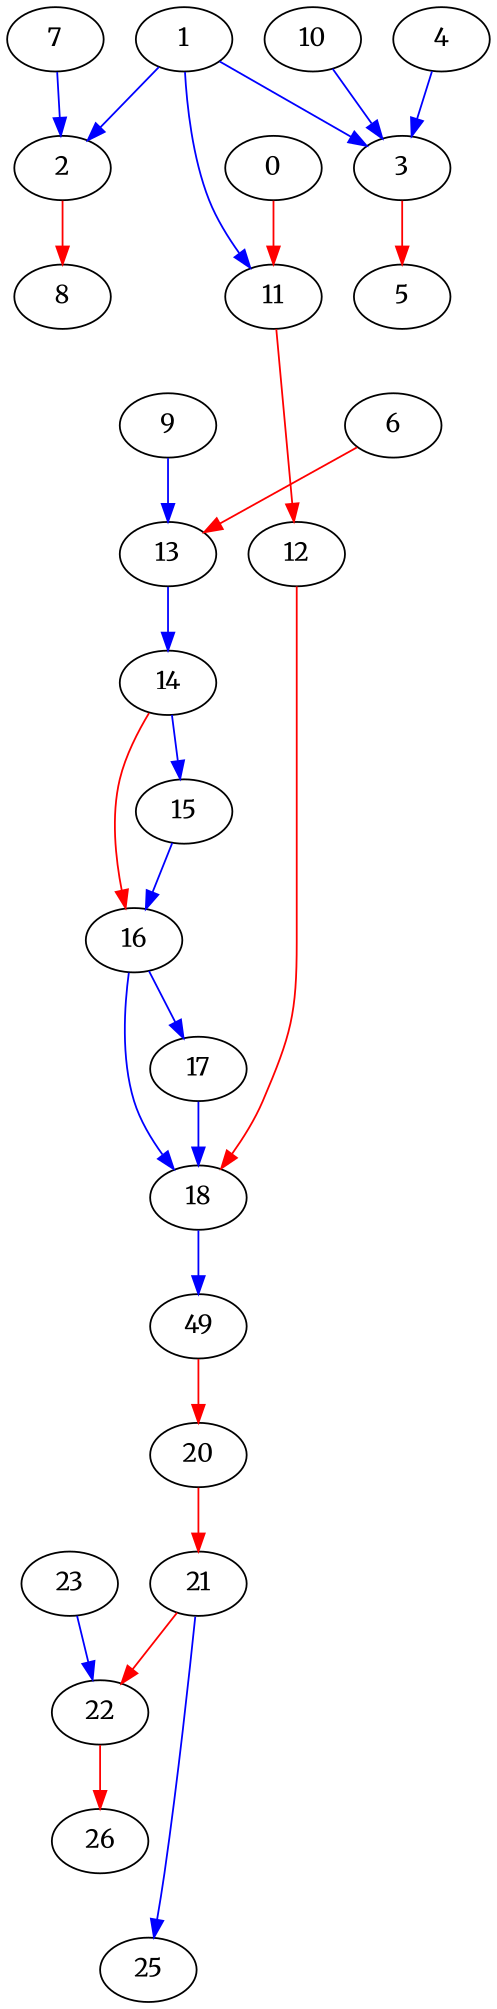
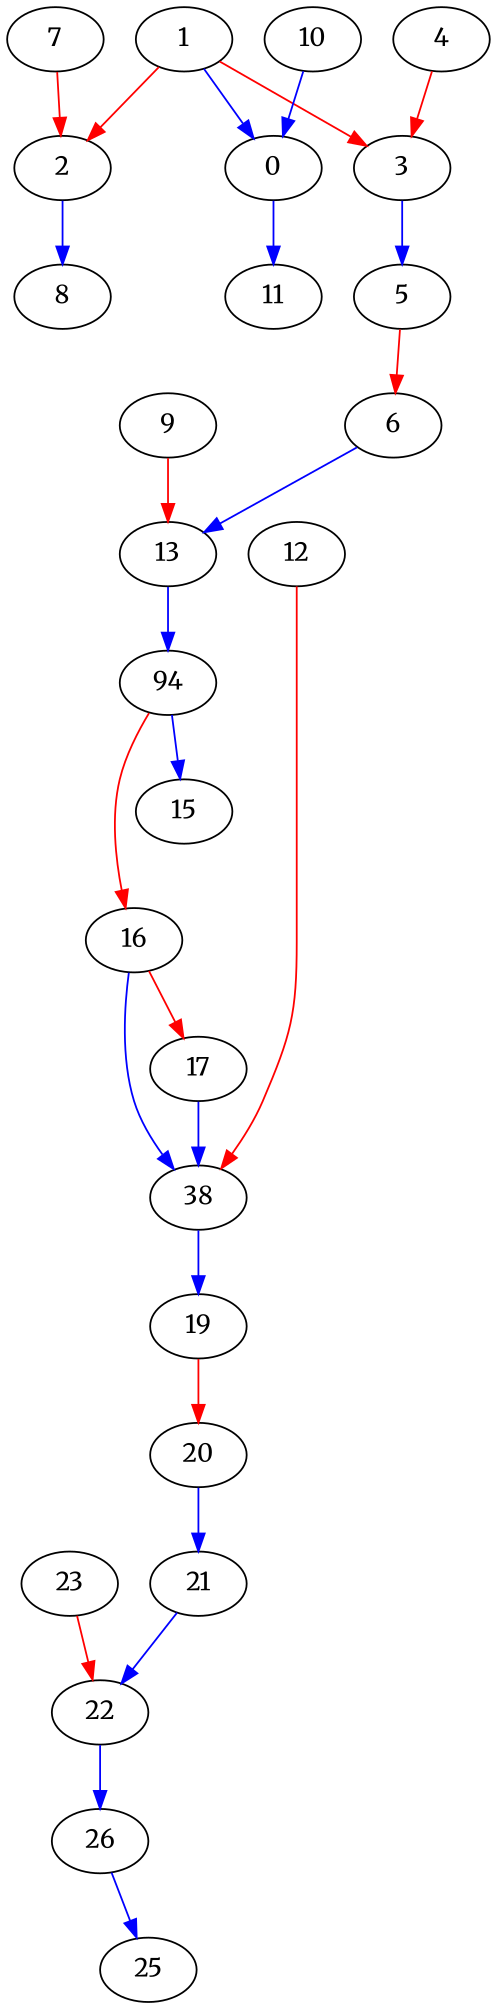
edge "7" -> "2": color blue -> red
edge "4" -> "3": color blue -> red
edge "10" -> "3": now "10" -> "0"
edge "1" -> "2": color blue -> red
edge "1" -> "3": color blue -> red
edge "1" -> "11": now "1" -> "0"
edge "2" -> "8": color red -> blue
edge "0" -> "11": color red -> blue
edge "3" -> "5": color red -> blue
edge "5" -> "6": added
edge "11" -> "12": removed
edge "9" -> "13": color blue -> red
edge "6" -> "13": color red -> blue
node "14": label "14" -> "94"
edge "15" -> "16": removed
edge "16" -> "17": color blue -> red
node "18": label "18" -> "38"
node "49": label "49" -> "19"
edge "20" -> "21": color red -> blue
edge "23" -> "22": color blue -> red
edge "21" -> "22": color red -> blue
edge "22" -> "26": color red -> blue
edge "21" -> "25": now "26" -> "25"
